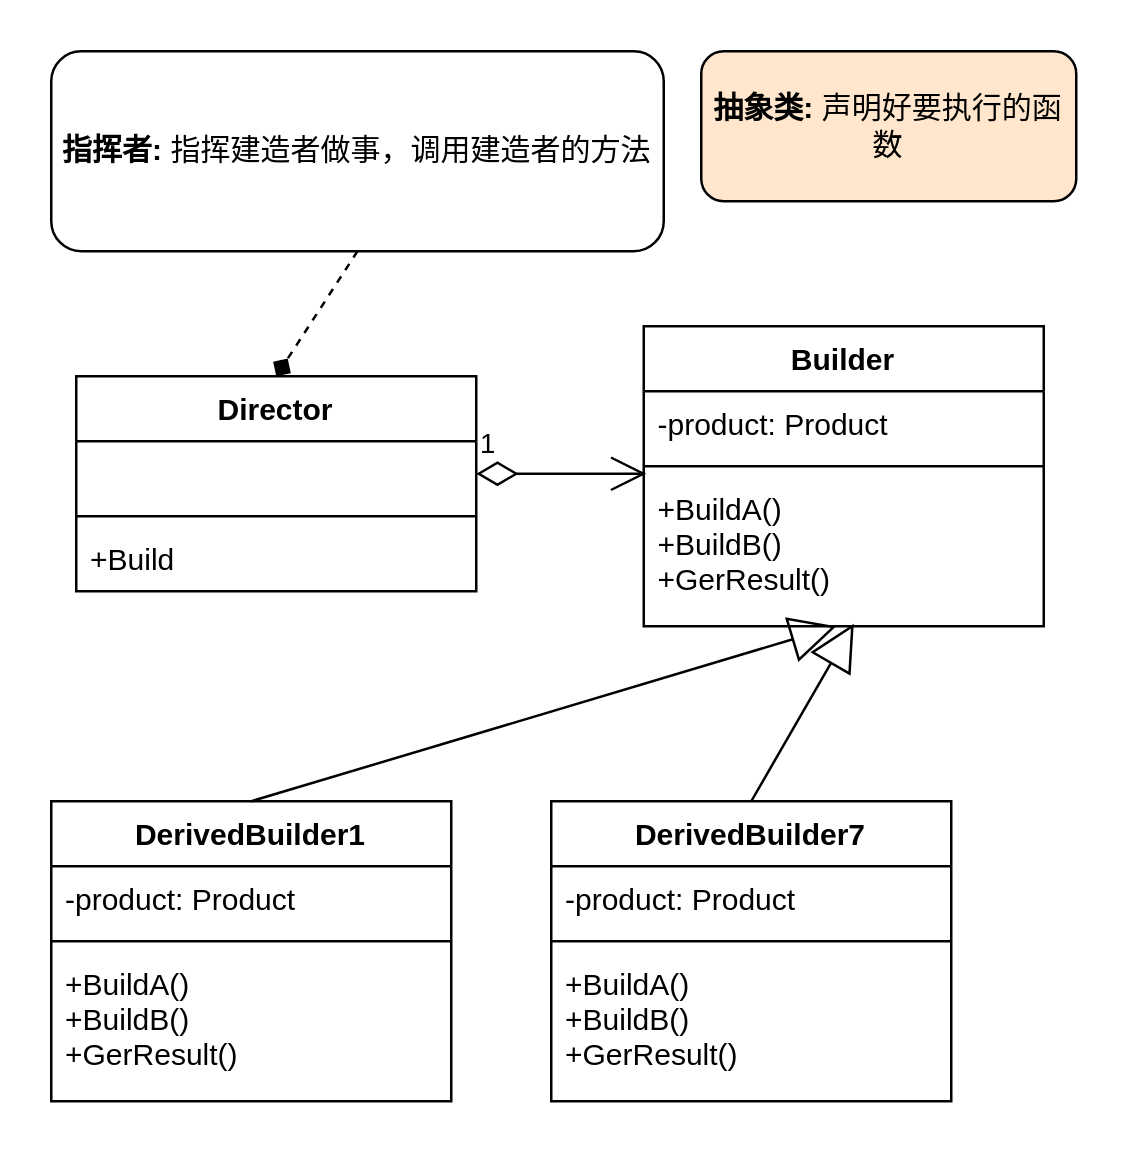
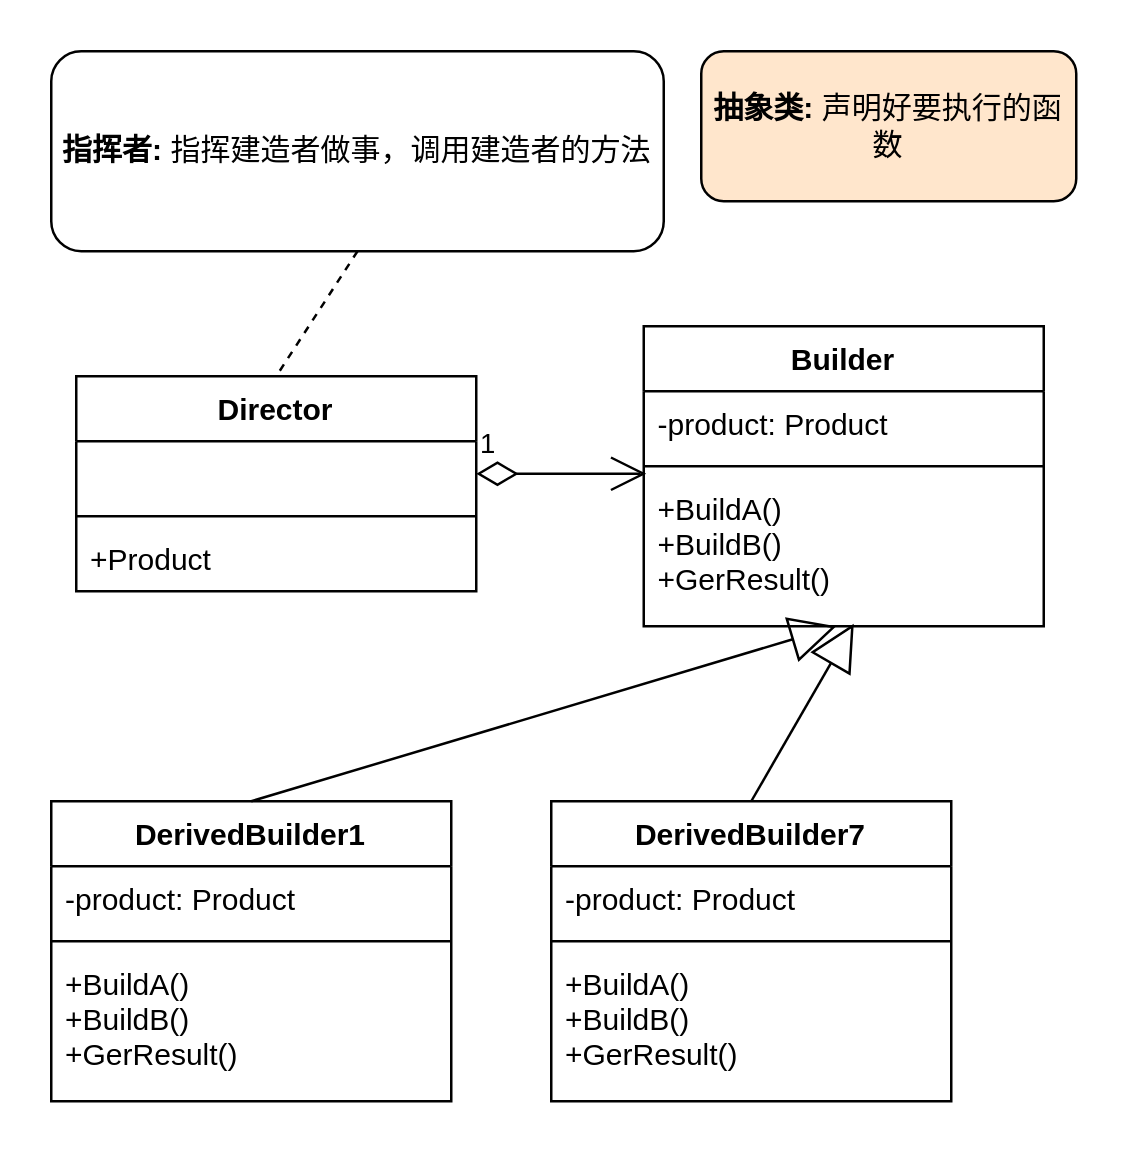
edge "指挥者: 指挥建造者做事，调用建造者的方法" -> "Director": arrowhead diamond -> none
node "+Build": label "+Build" -> "+Product"
